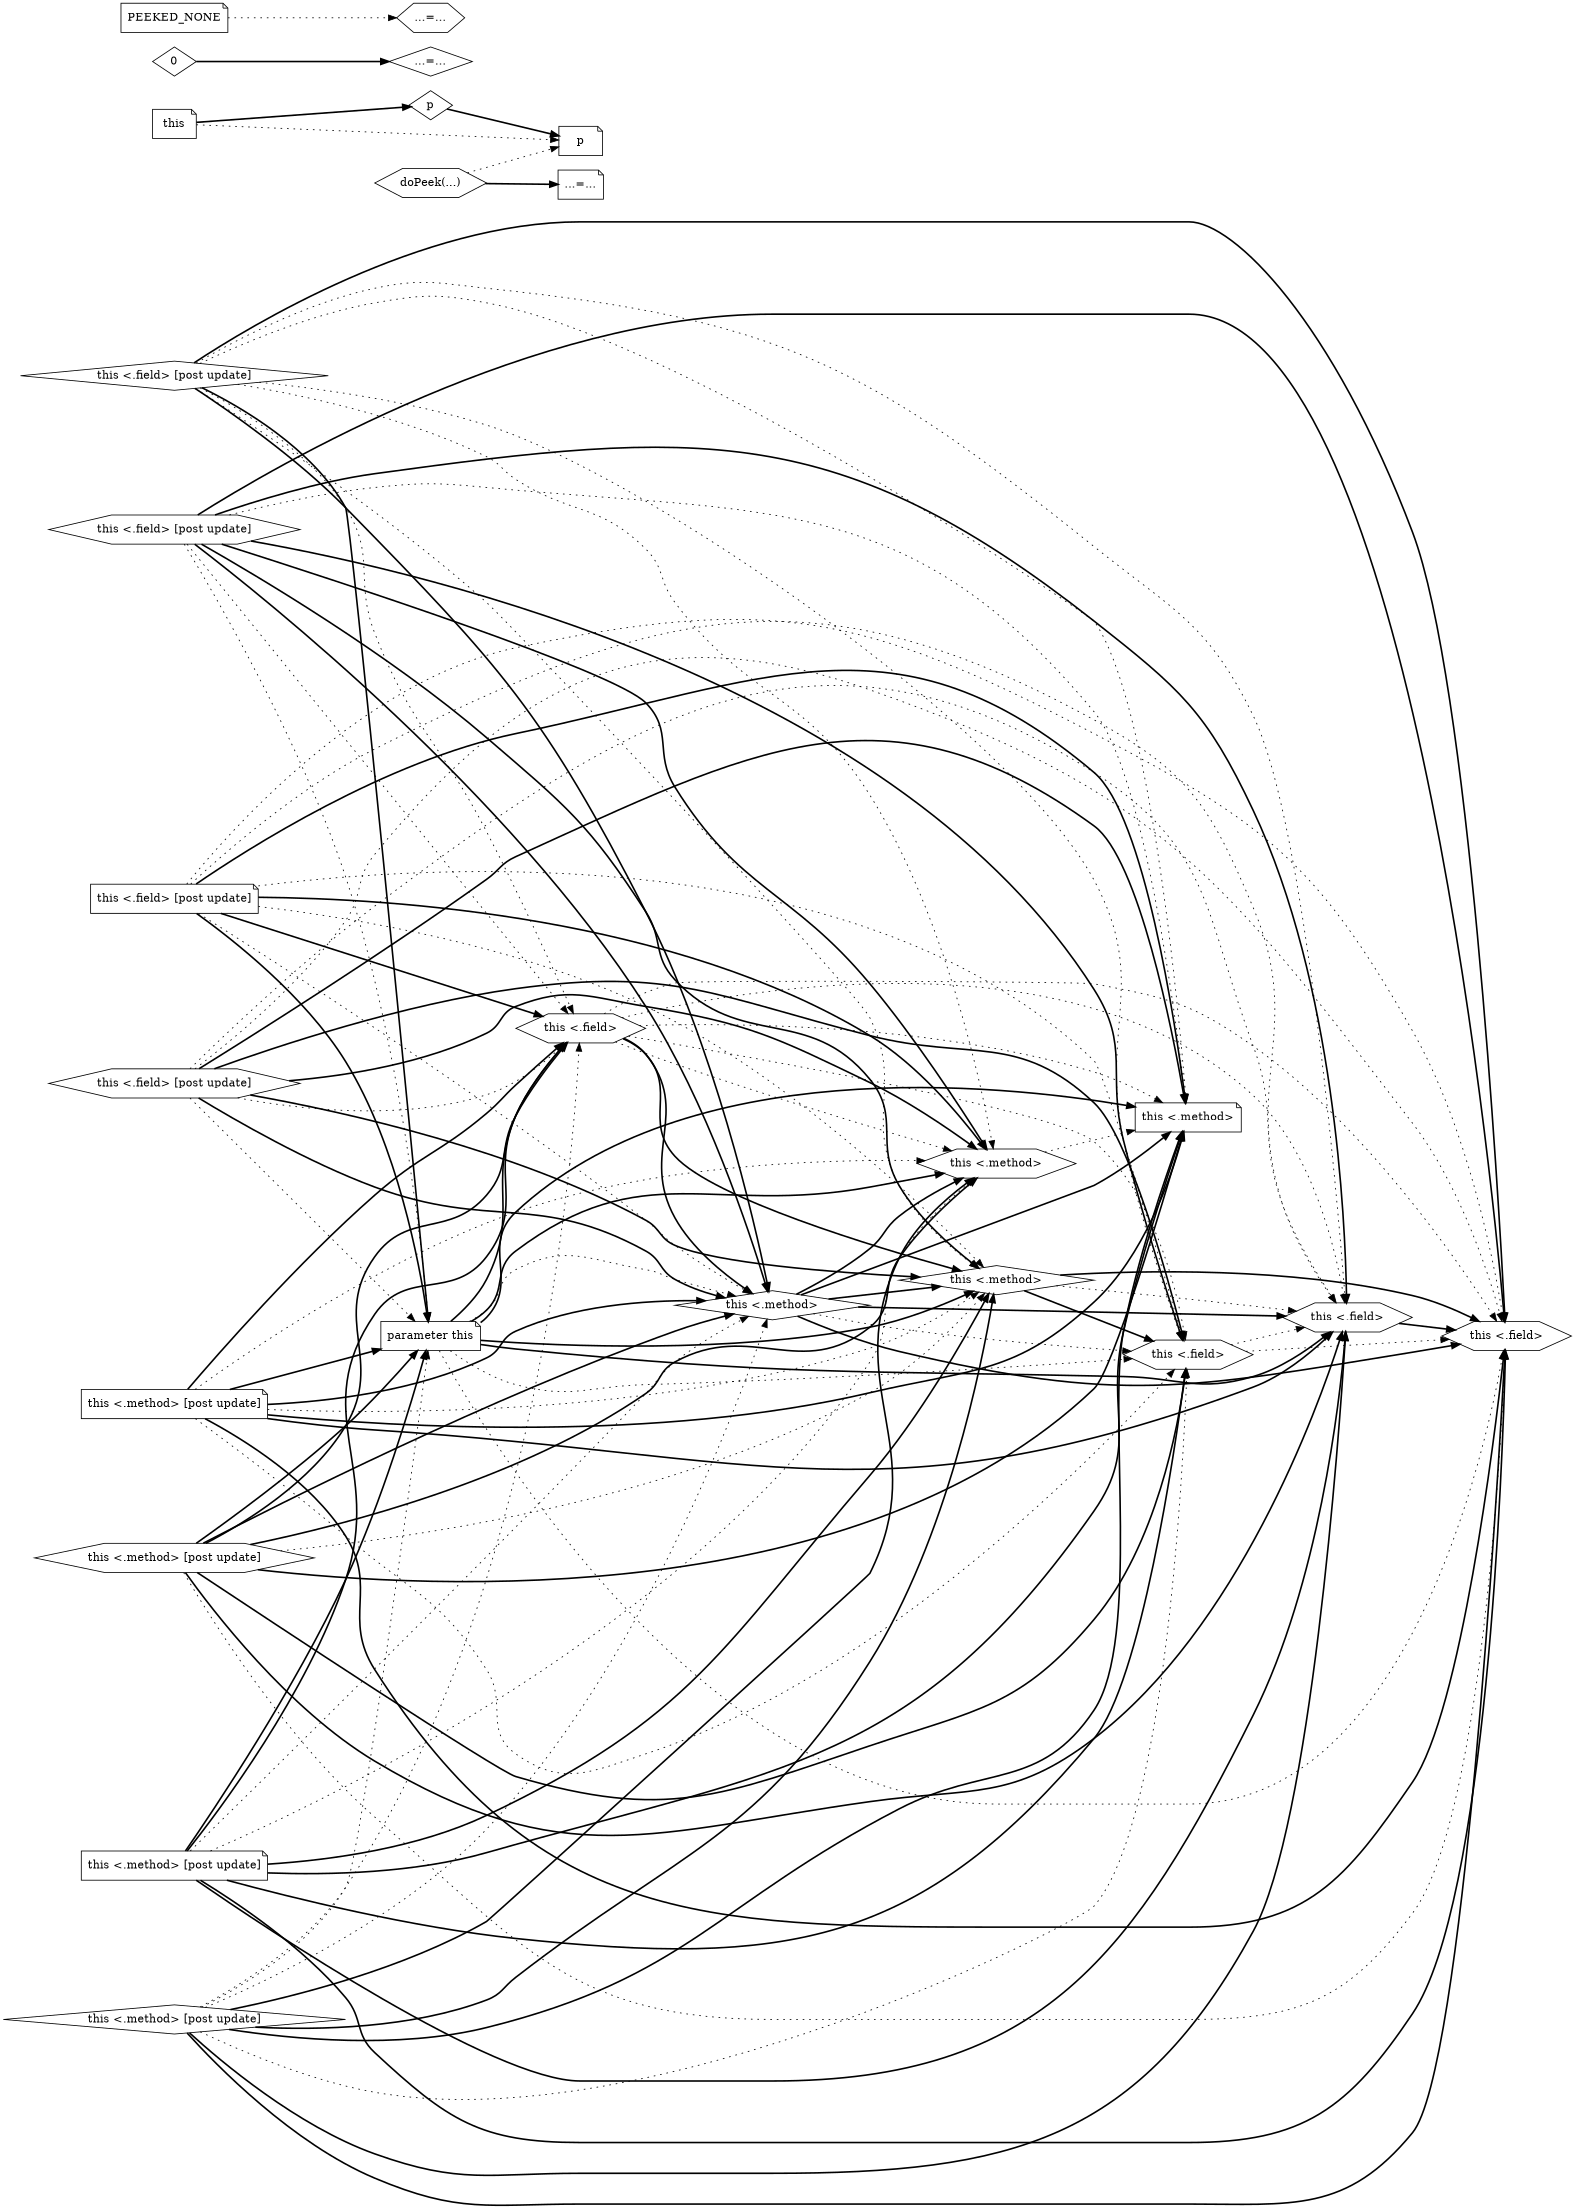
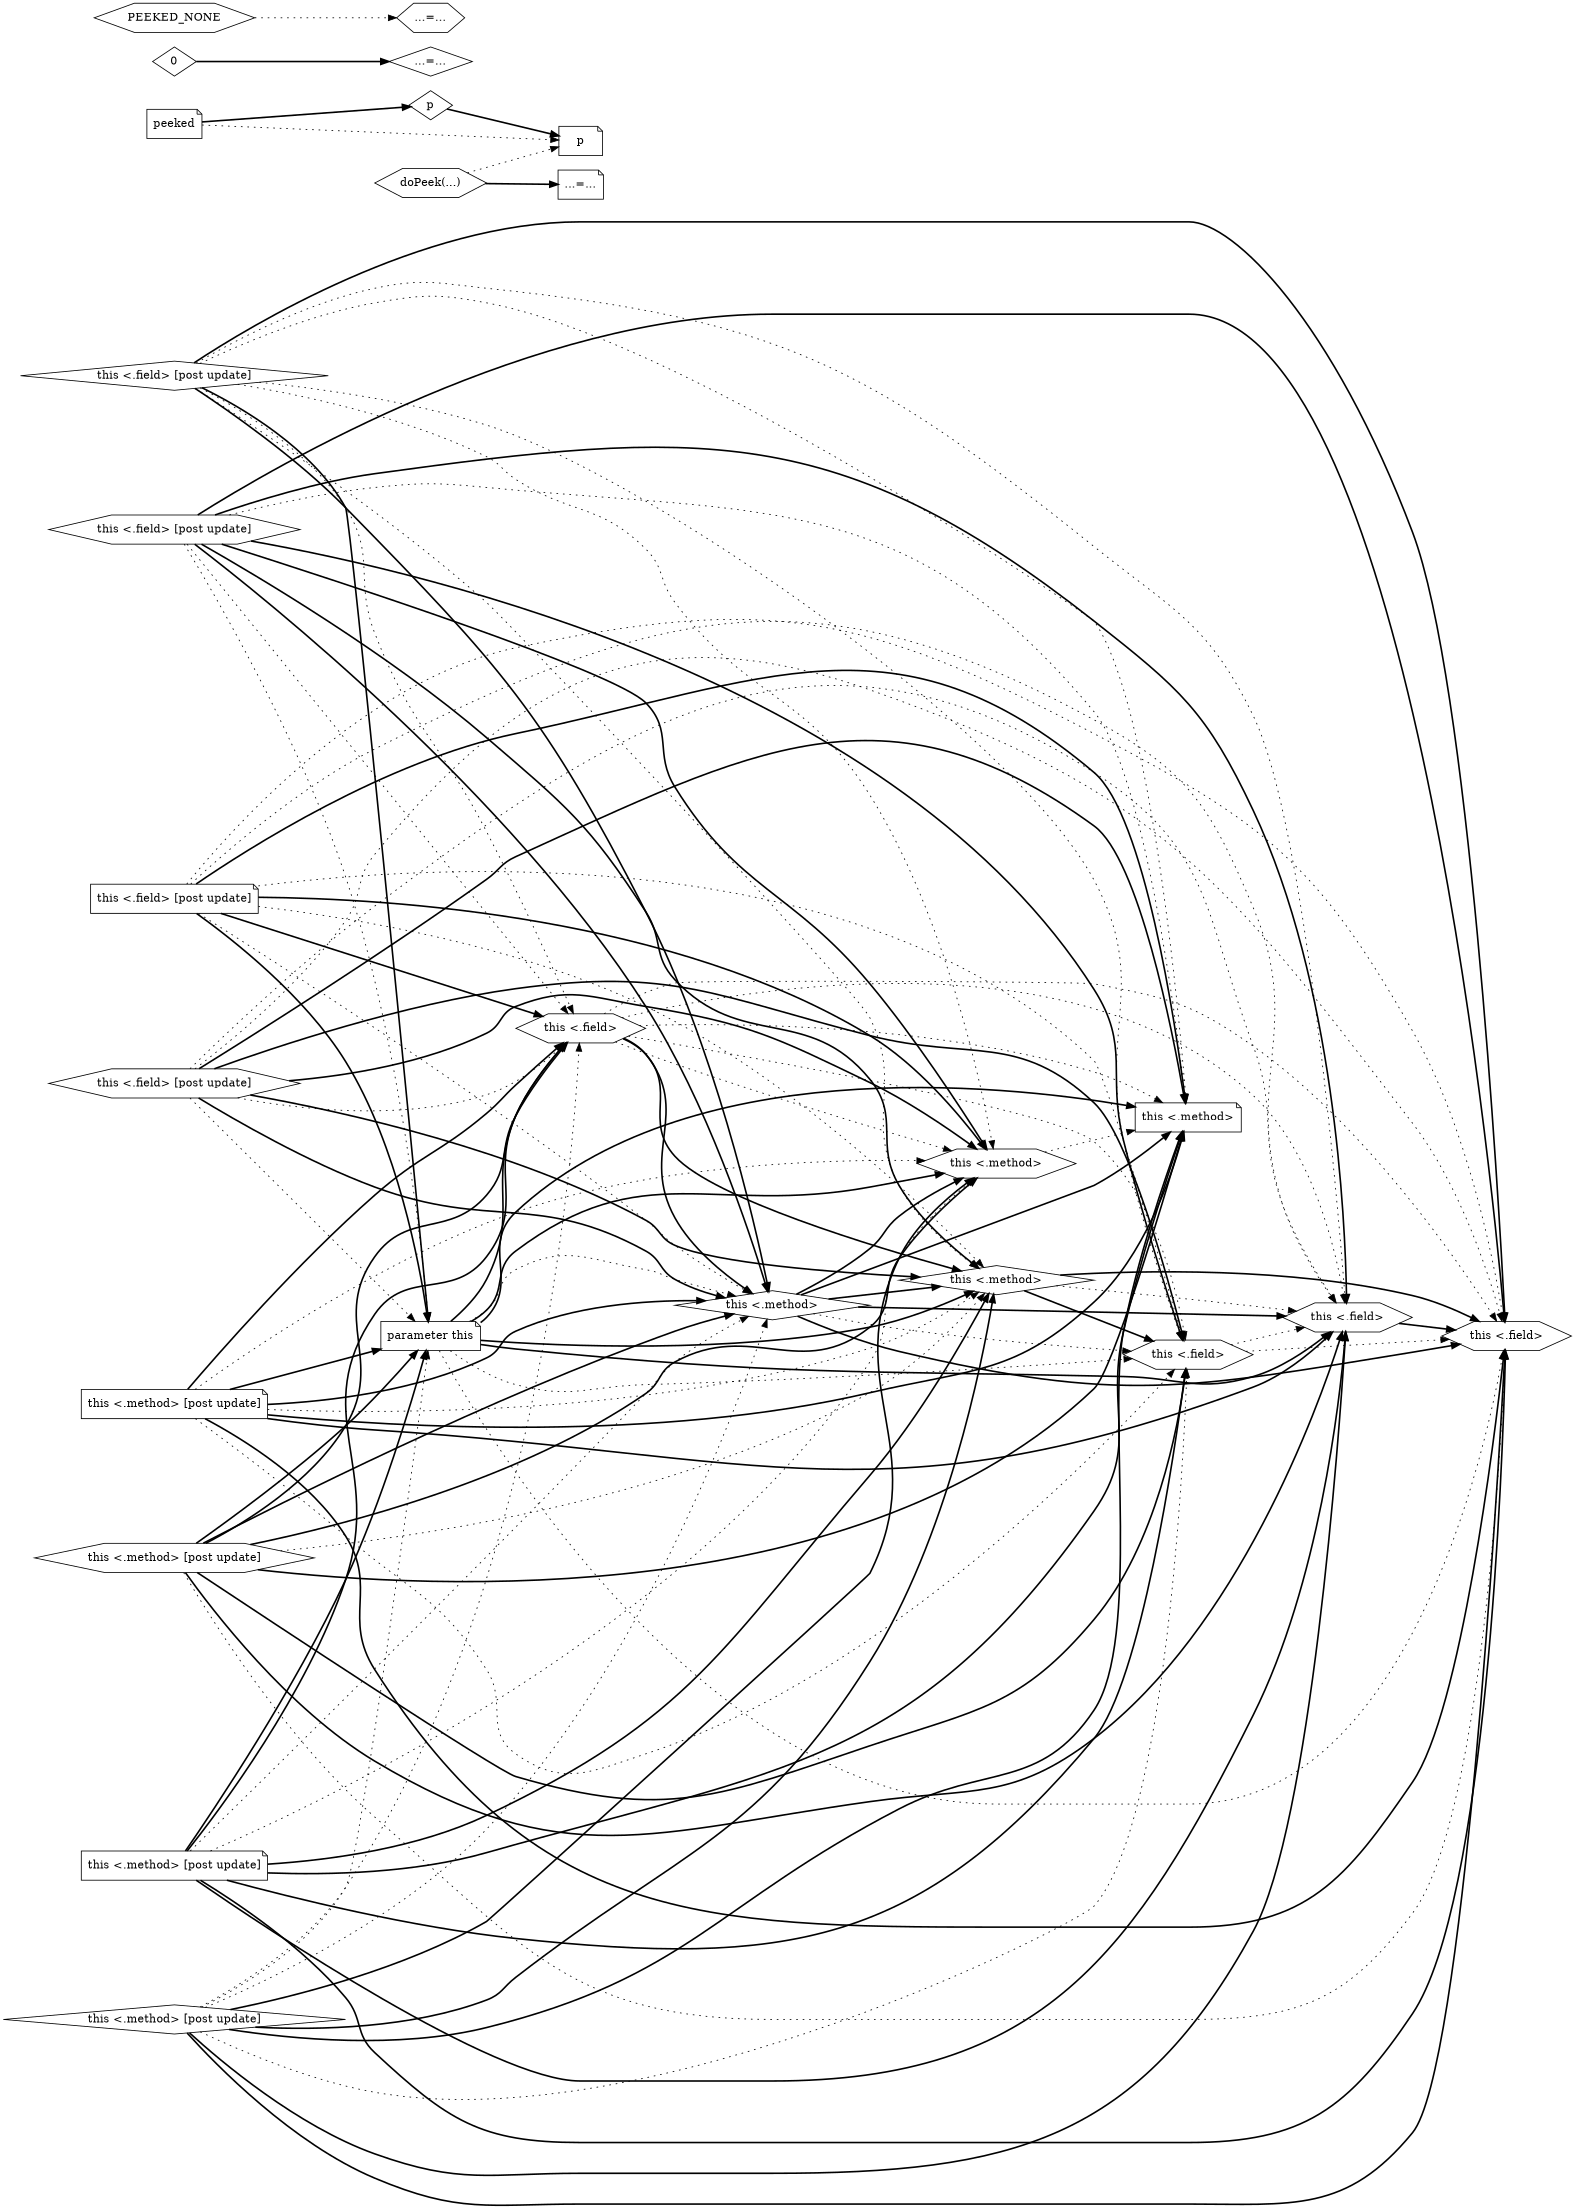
node "PEEKED_NONE": shape note -> hexagon
node "this": label "this" -> "peeked"
